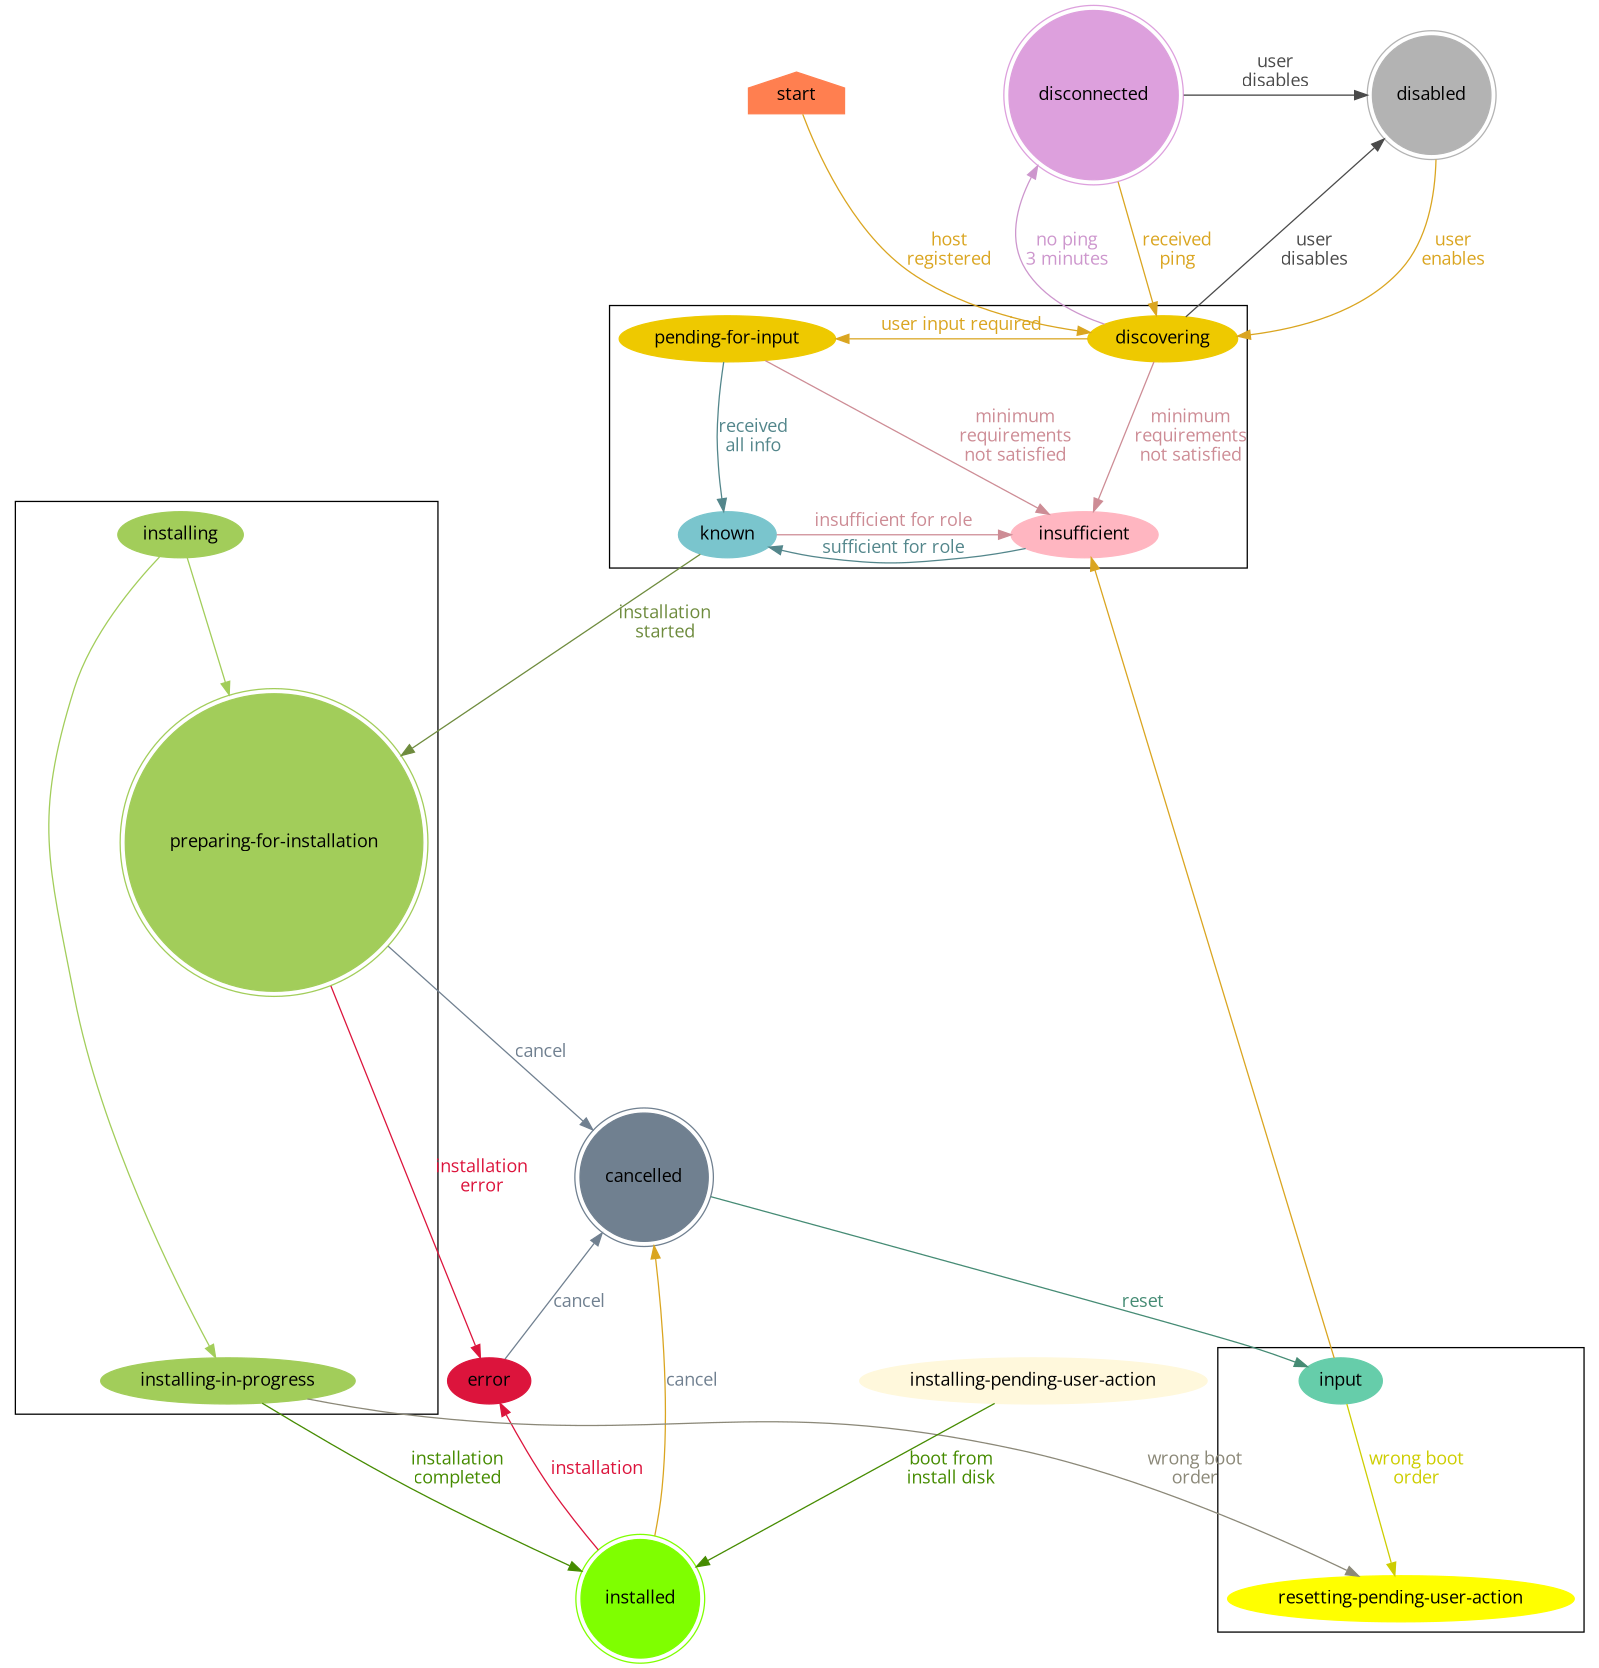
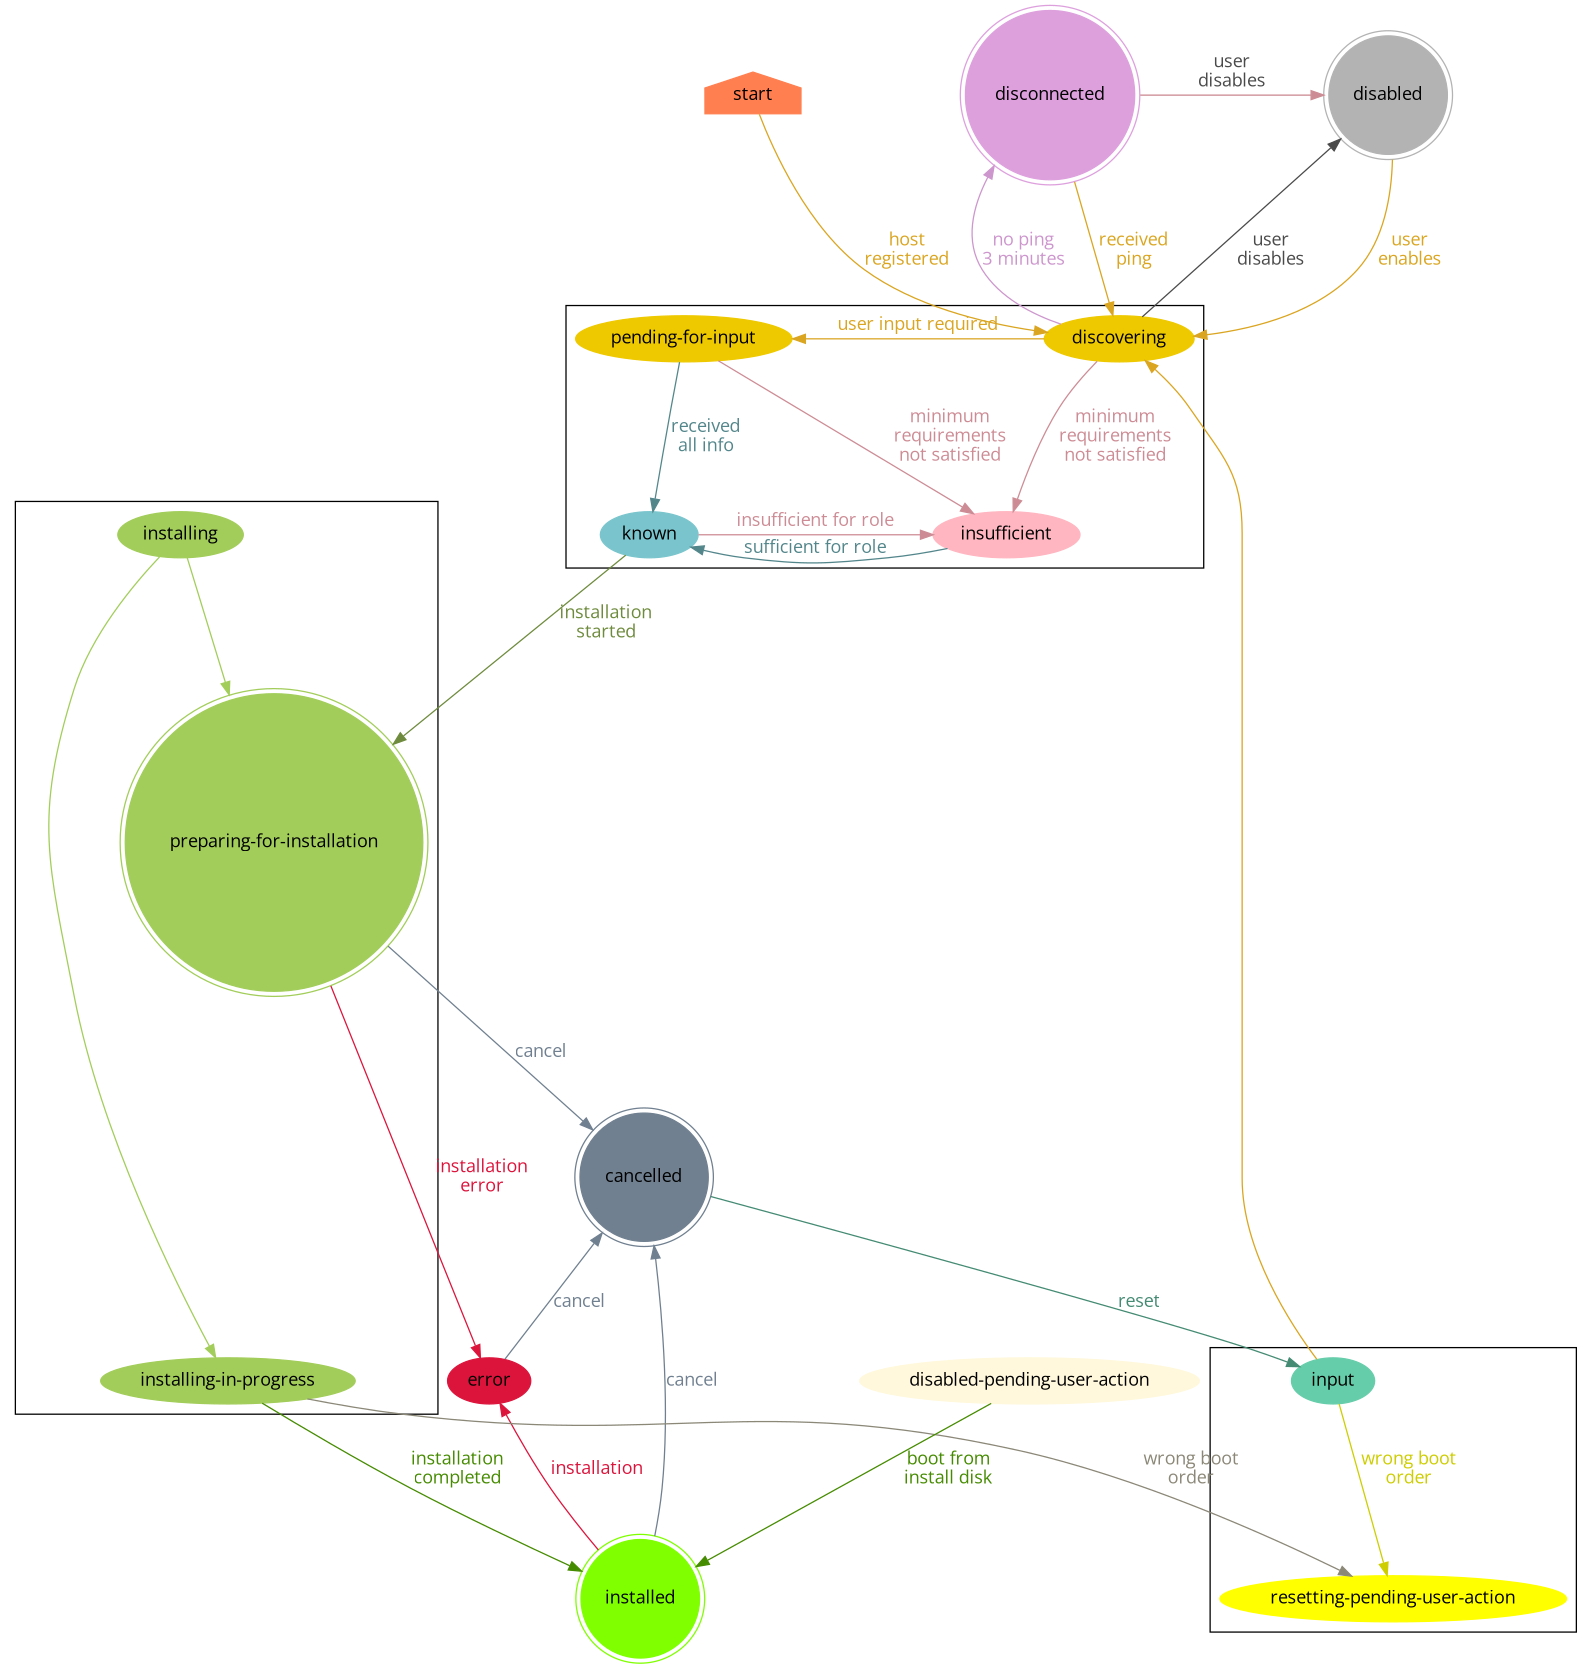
edge "disconnected" -> "disabled": color grey29 -> lightpink3
edge "input" -> "insufficient": now "input" -> "discovering"
node "installing-pending-user-action": label "installing-pending-user-action" -> "disabled-pending-user-action"
edge "installed" -> "cancelled": color goldenrod -> slategray
